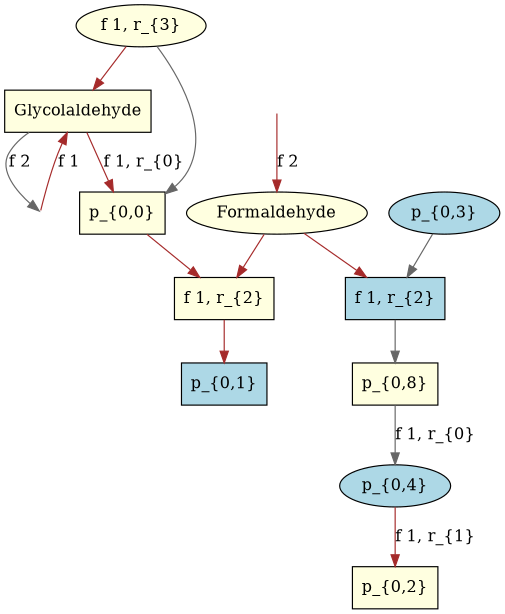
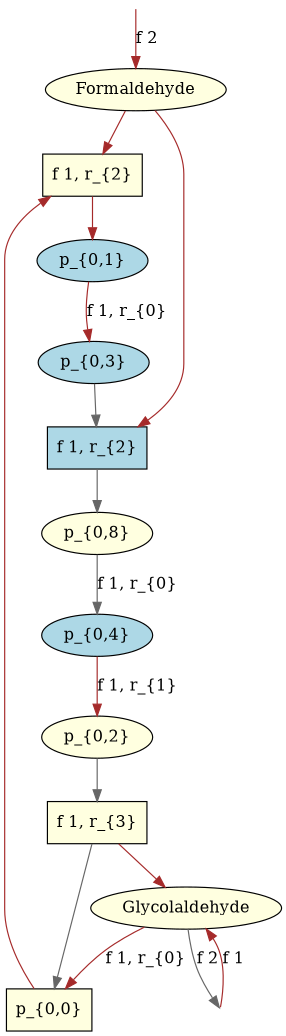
node "f 1, r_{3}": shape ellipse -> box
node "Glycolaldehyde": shape box -> ellipse
edge "p_{0,1}" -> "p_{0,3}": added, label "f 1, r_{0}"
node "p_{0,1}": shape box -> ellipse
node "p_{0,8}": shape box -> ellipse
node "p_{0,2}": shape box -> ellipse
edge "p_{0,2}" -> "f 1, r_{3}": added
